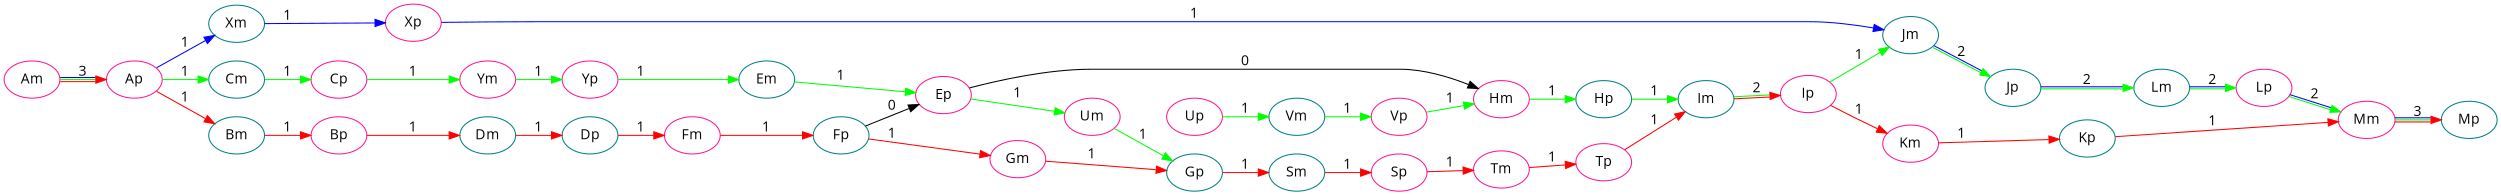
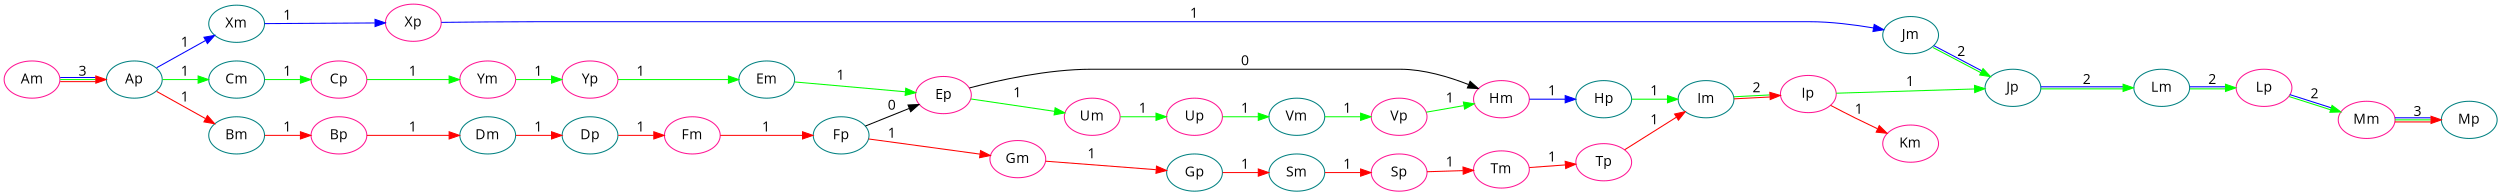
edge "Ip" -> "Jm": now "Ip" -> "Jp"
node "Ap": color deeppink -> teal
edge "Hm" -> "Hp": color green -> blue
node "Kp": removed
edge "Um" -> "Gp": now "Um" -> "Up"
